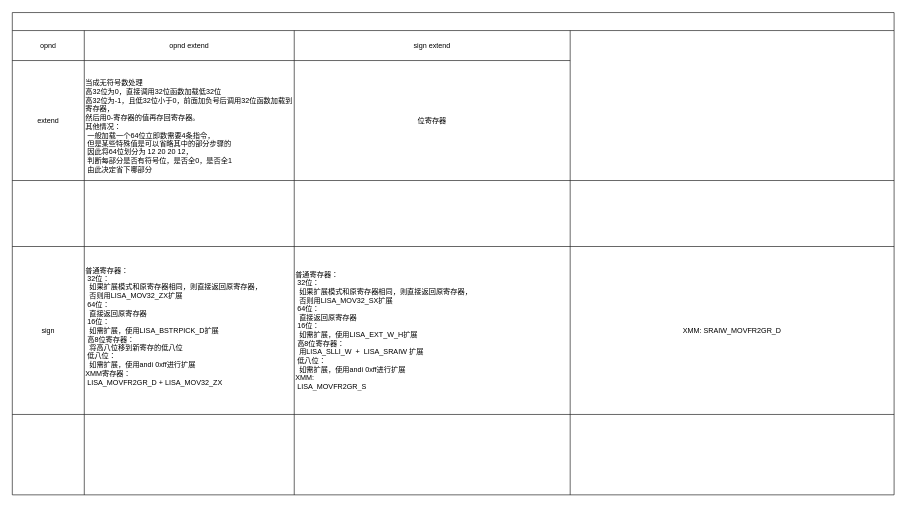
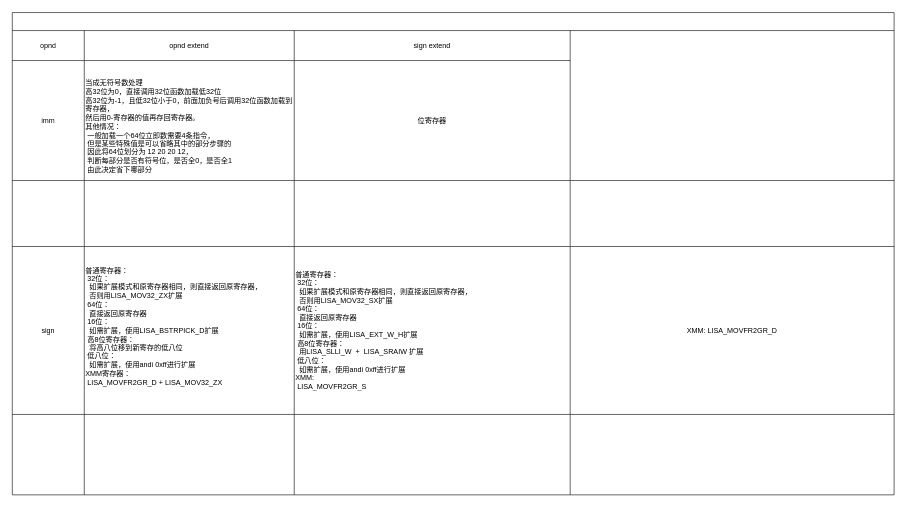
node "extend": label "extend" -> "imm"
node "XMM: SRAIW_MOVFR2GR_D": label "XMM: SRAIW_MOVFR2GR_D" -> "XMM: LISA_MOVFR2GR_D"
